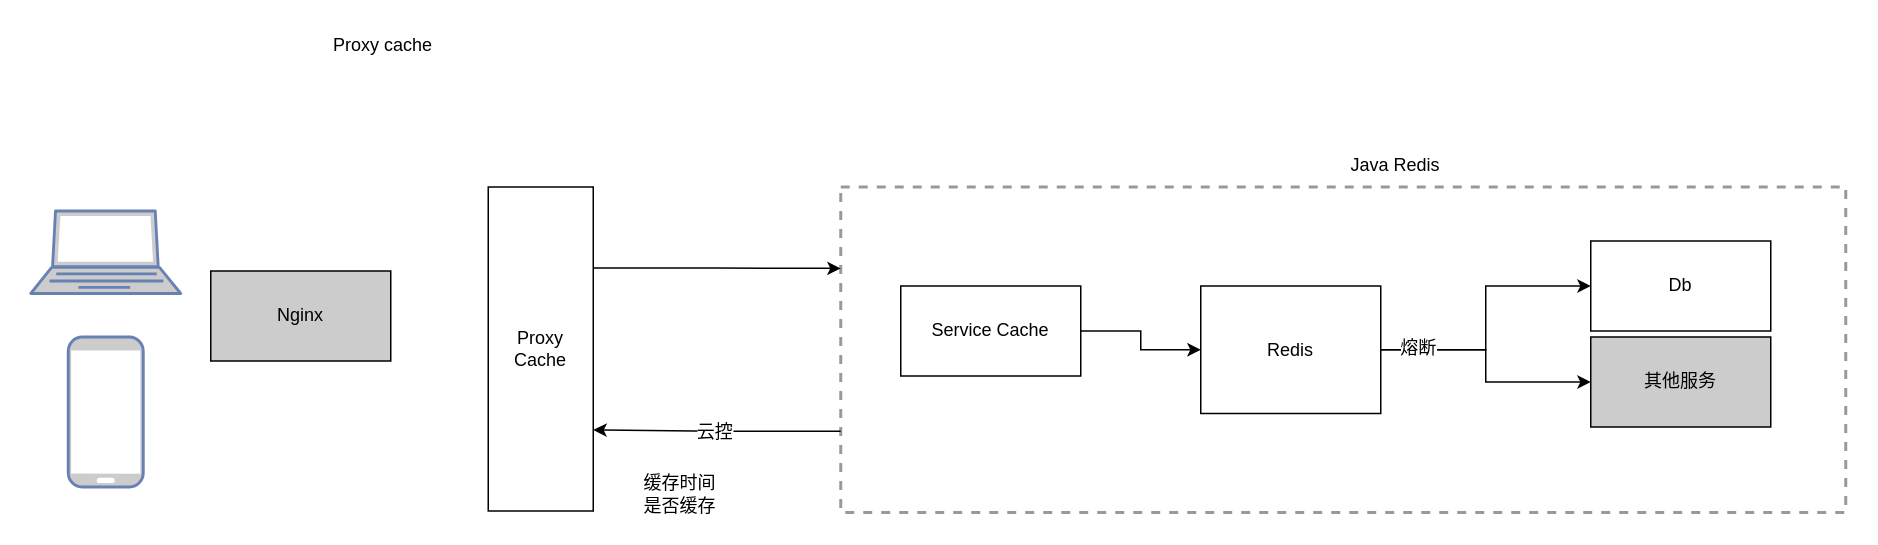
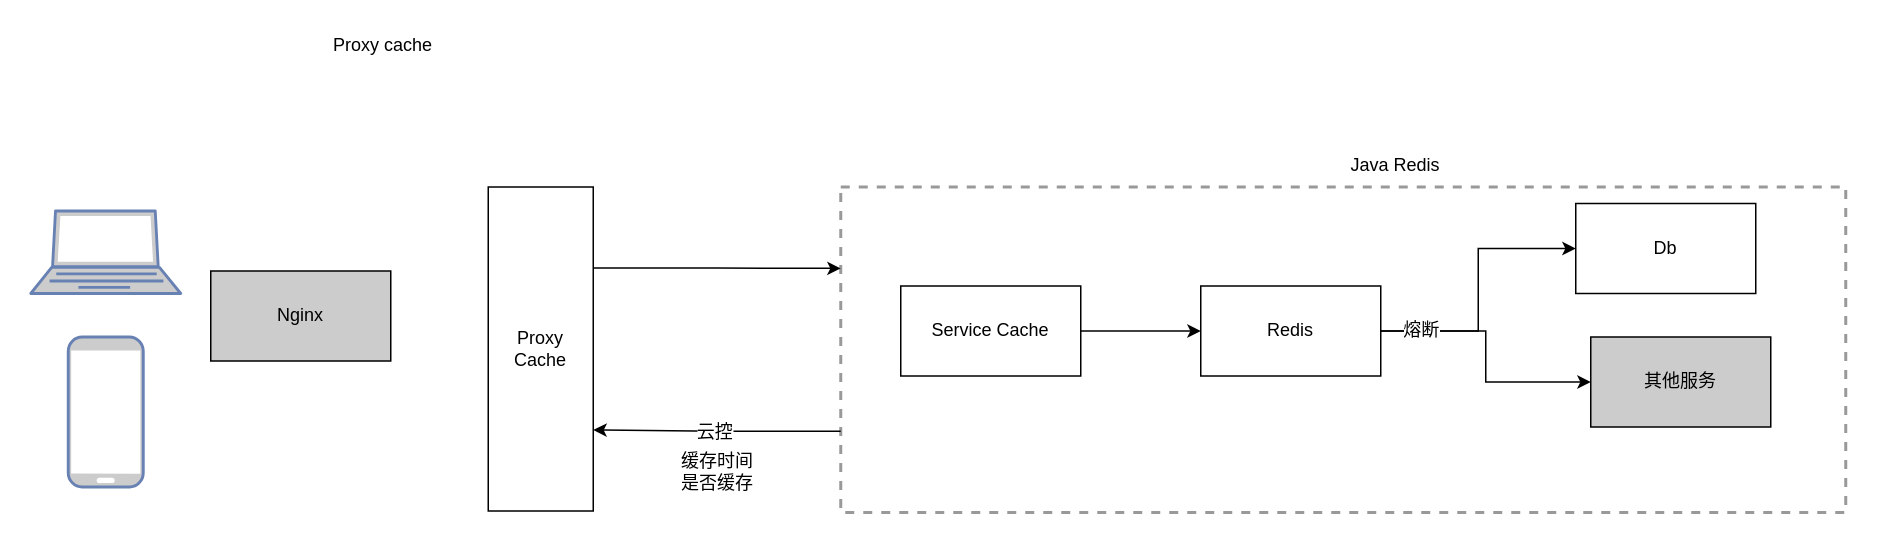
node "Db": moved (1681, 286) -> (1666, 248)
node "Redis": size 180x128 -> 180x90
node "缓存时间 是否缓存": moved (680, 494) -> (717, 472)
